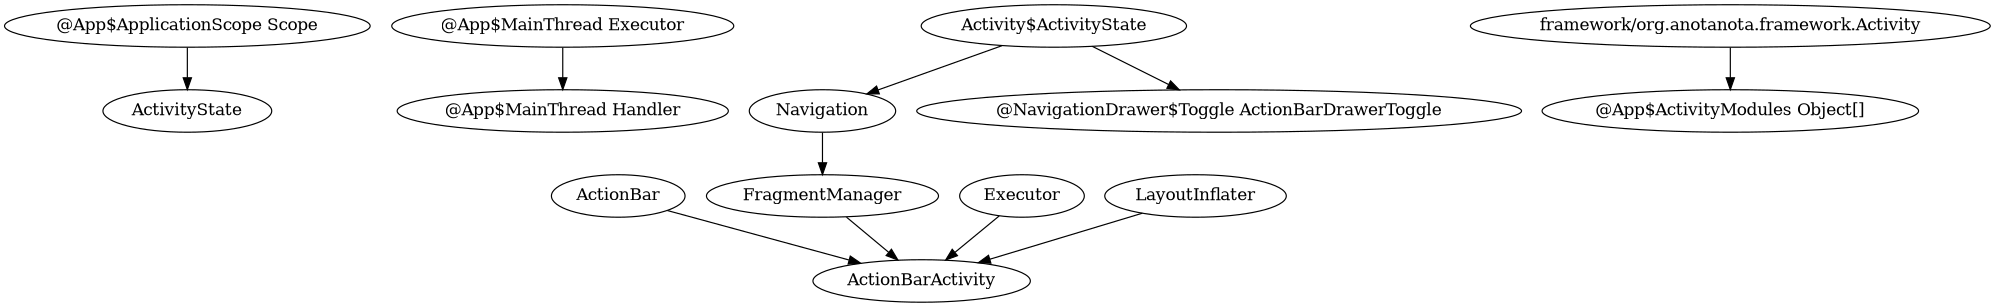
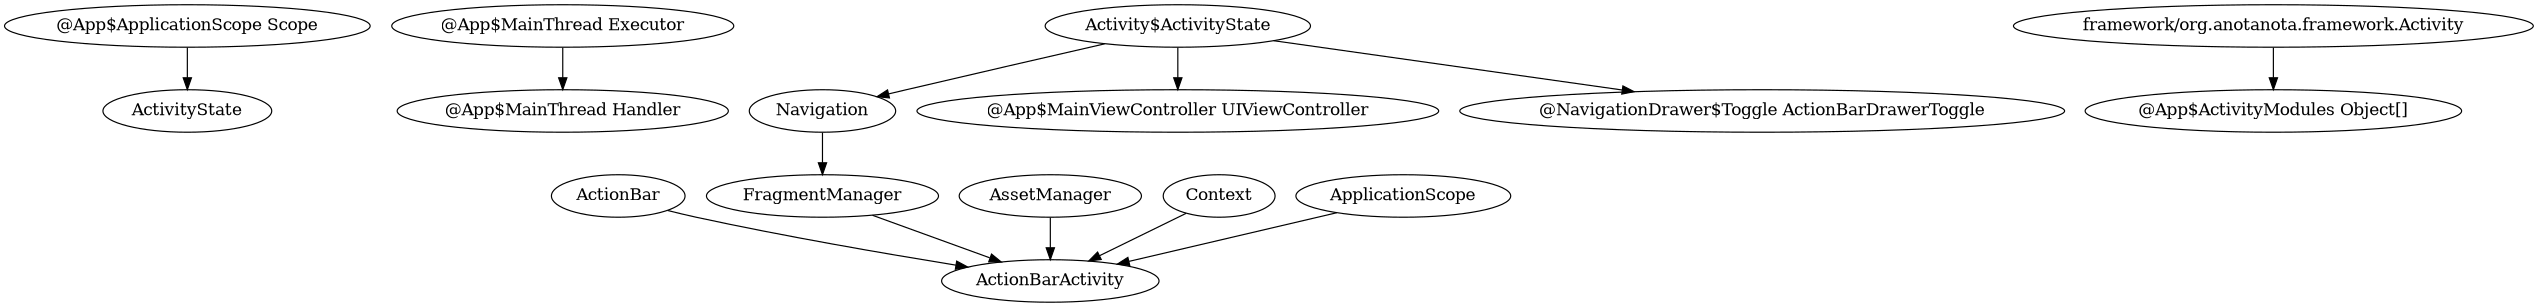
node "@App$MainViewController UIViewController": added
node "Executor": label "Executor" -> "AssetManager"
node "LayoutInflater": label "LayoutInflater" -> "ApplicationScope"
node "Context": added
